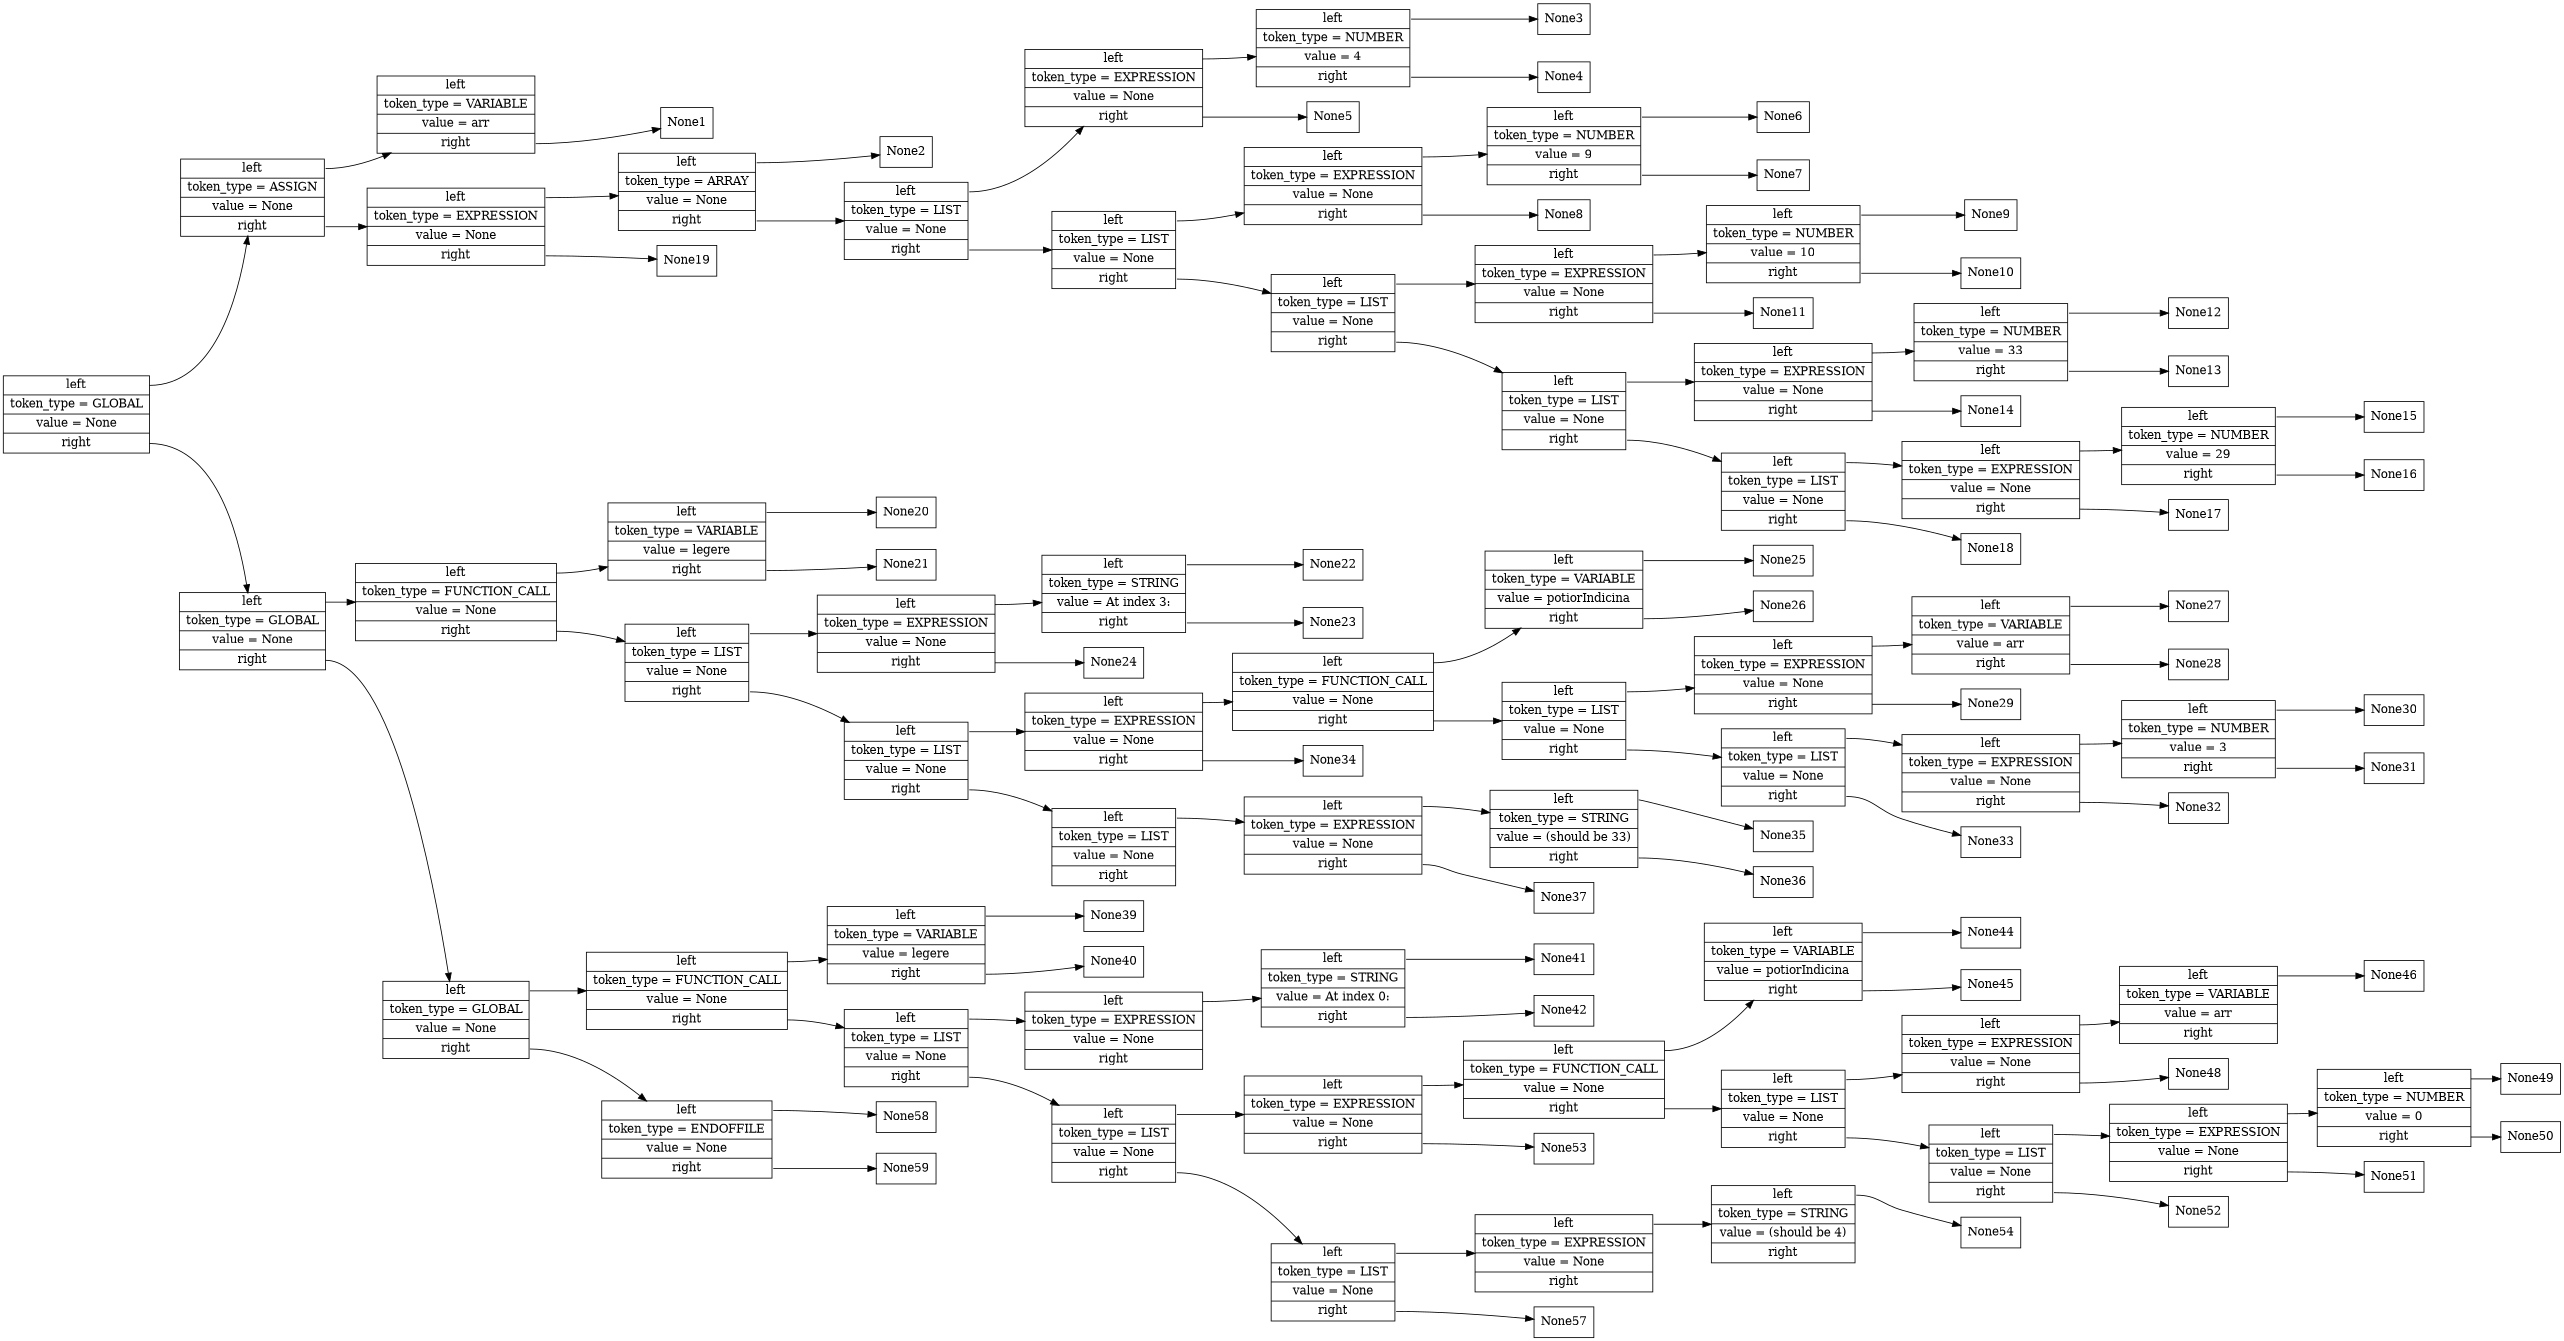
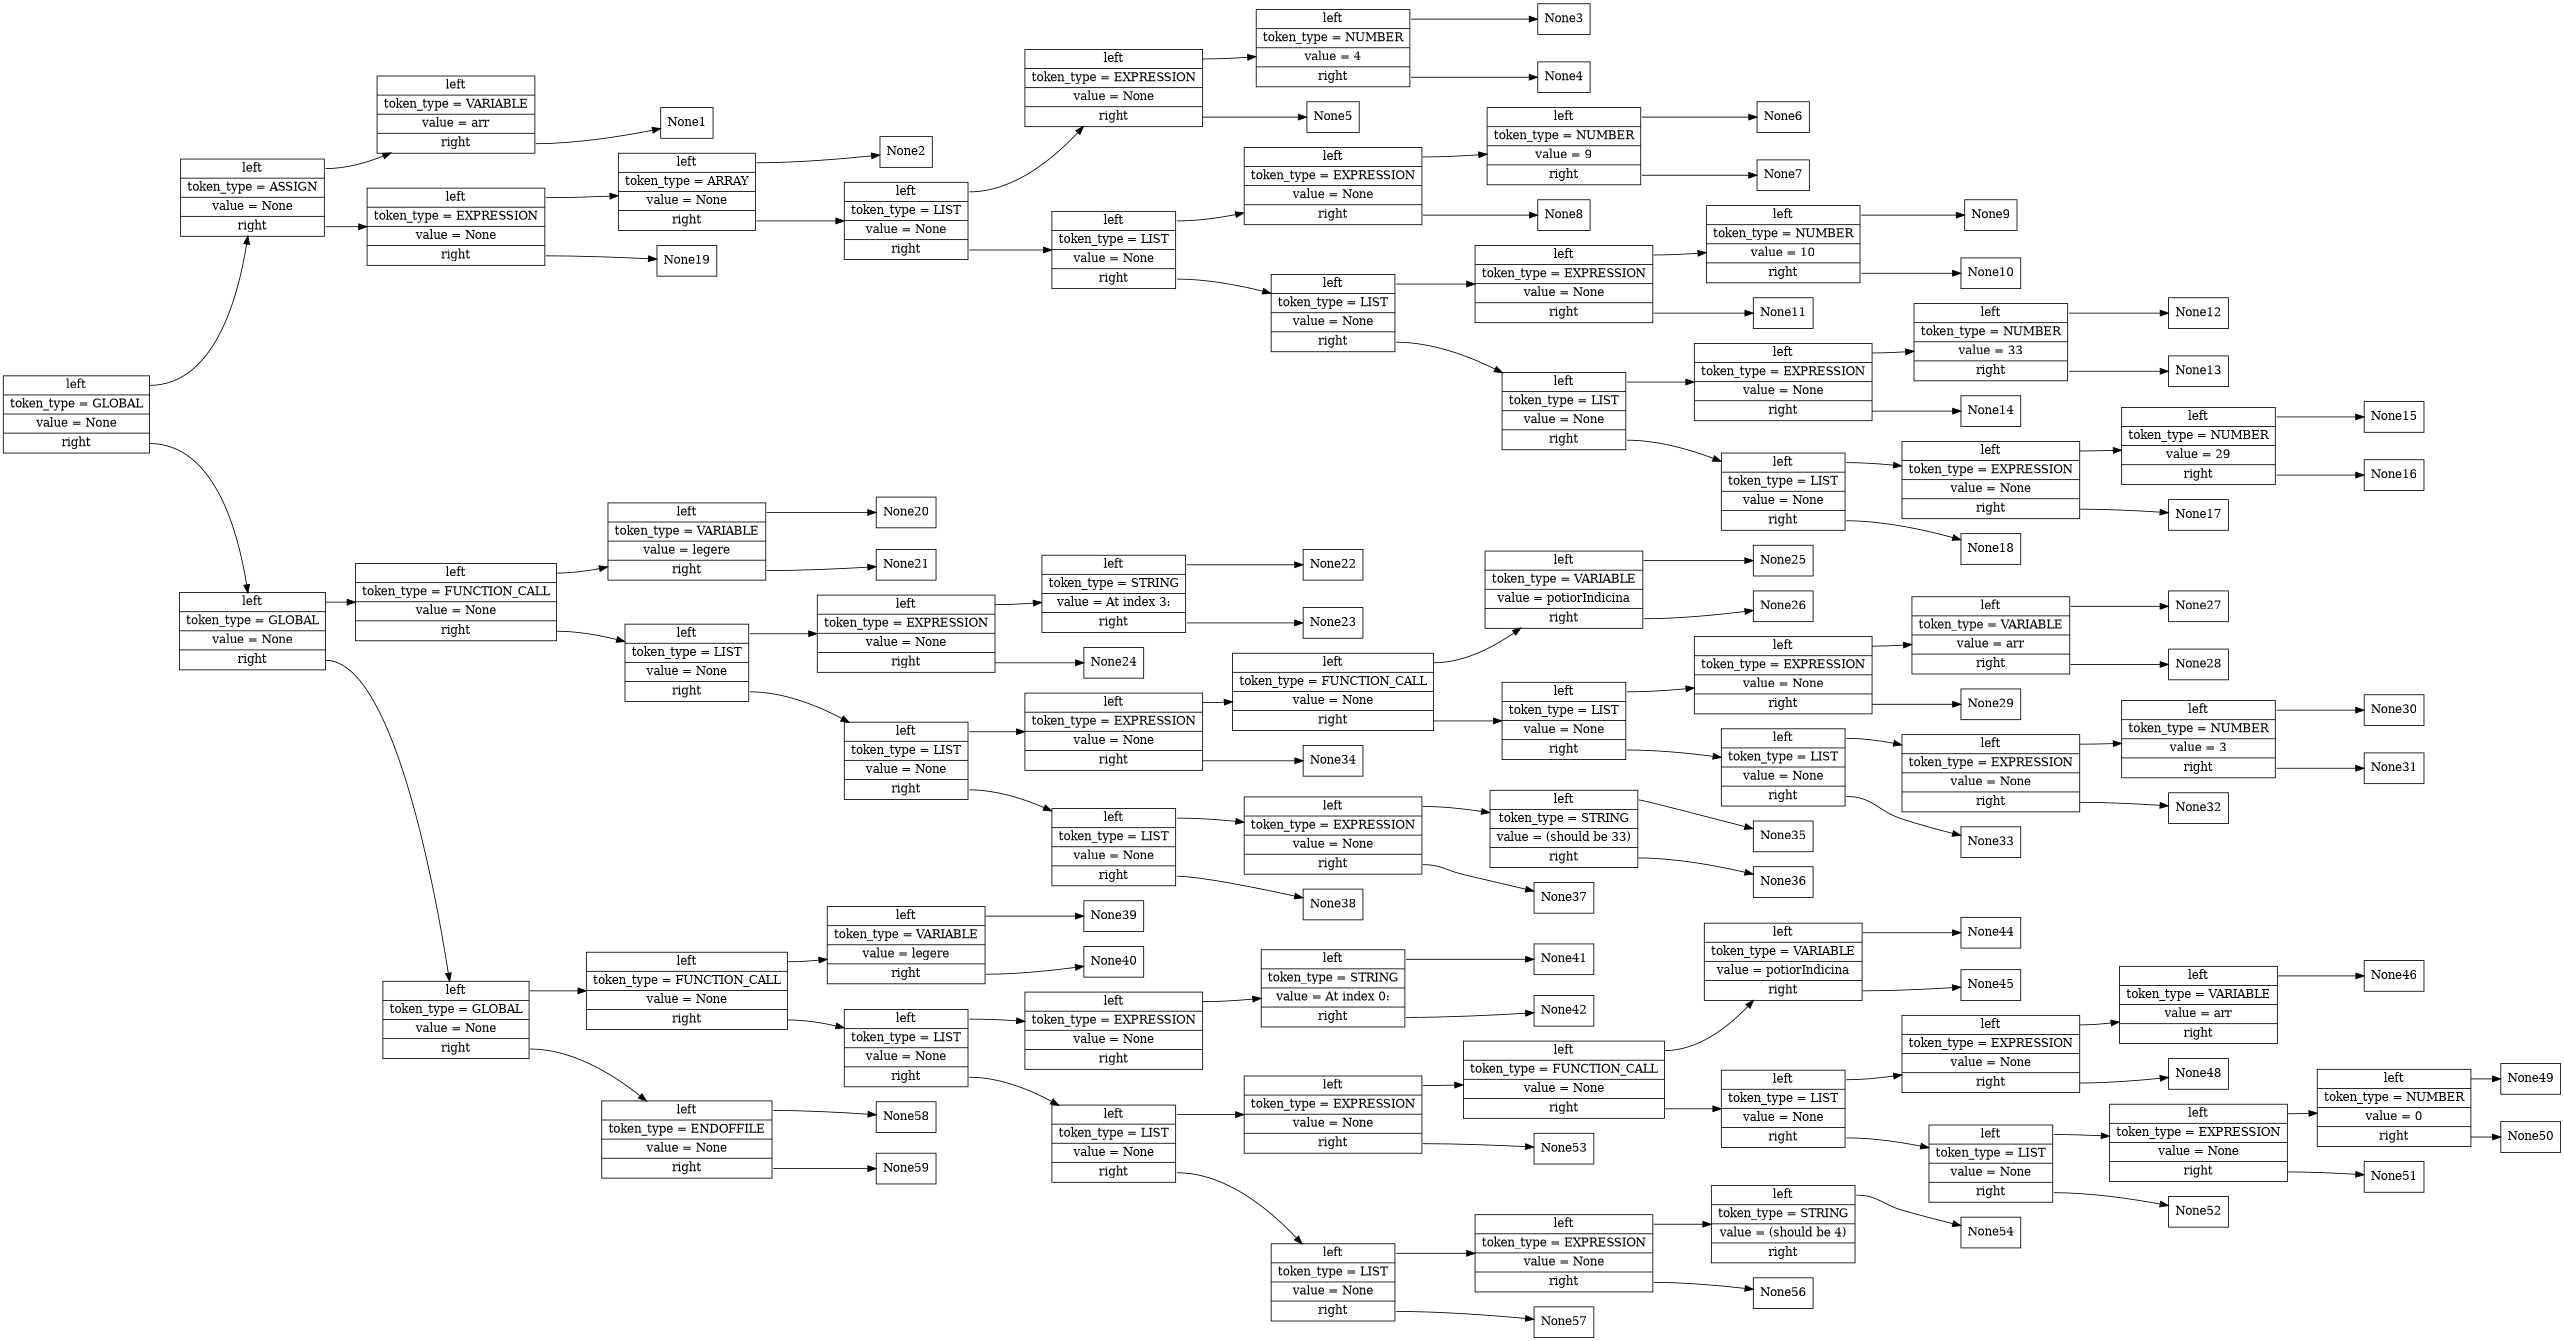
node "None38": added
node "None56": added
